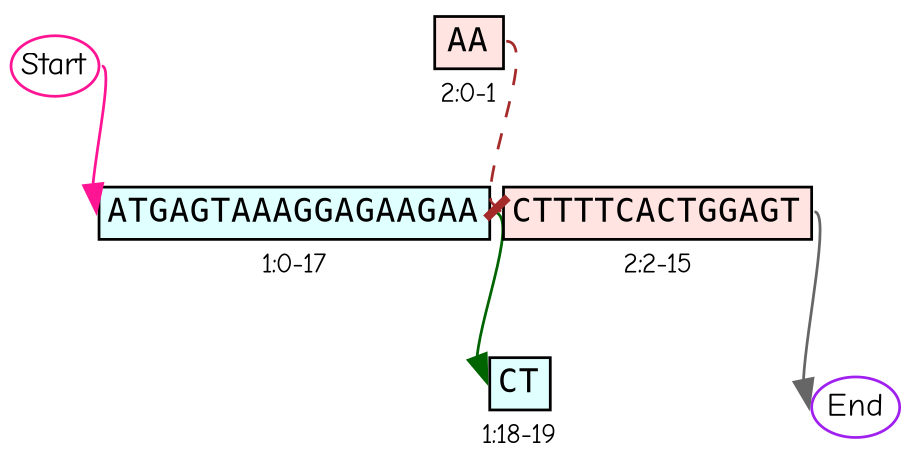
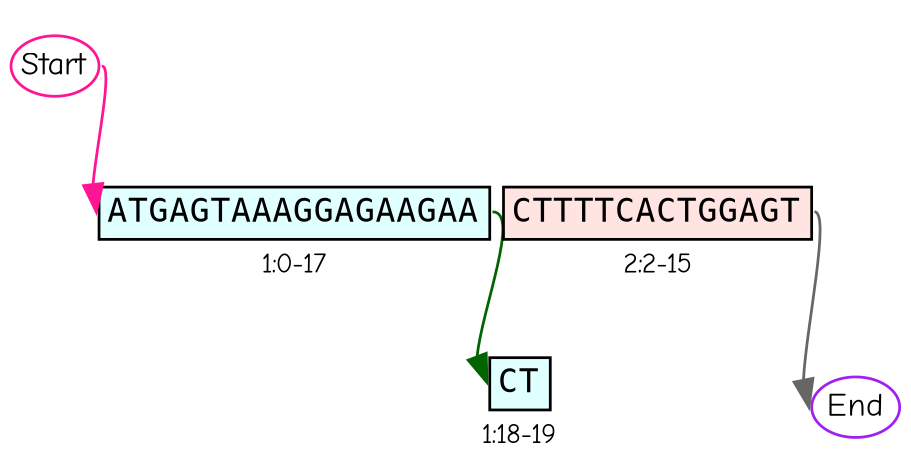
node "AA": removed
